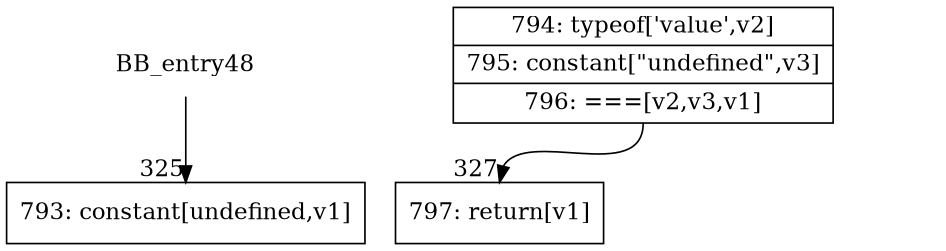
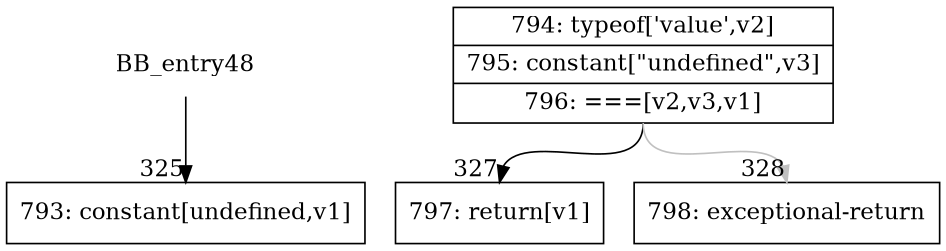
node "798: exceptional-return": added
